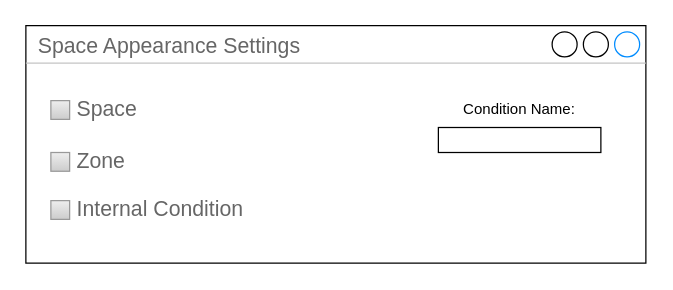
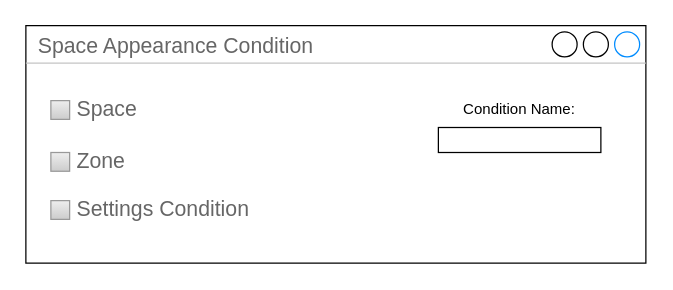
node "Space Appearance Settings": label "Space Appearance Settings" -> "Space Appearance Condition"
node "Internal Condition": label "Internal Condition" -> "Settings Condition"
